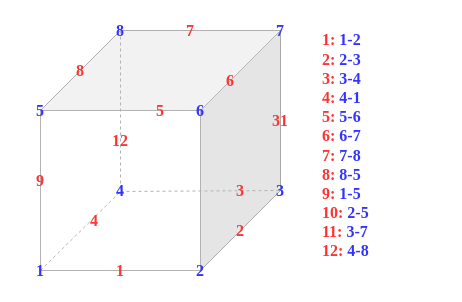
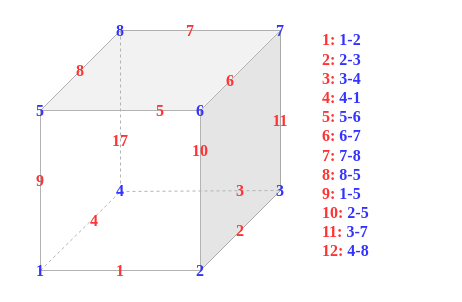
node "31": label "31" -> "11"
node "12": label "12" -> "17"
node "10": added
